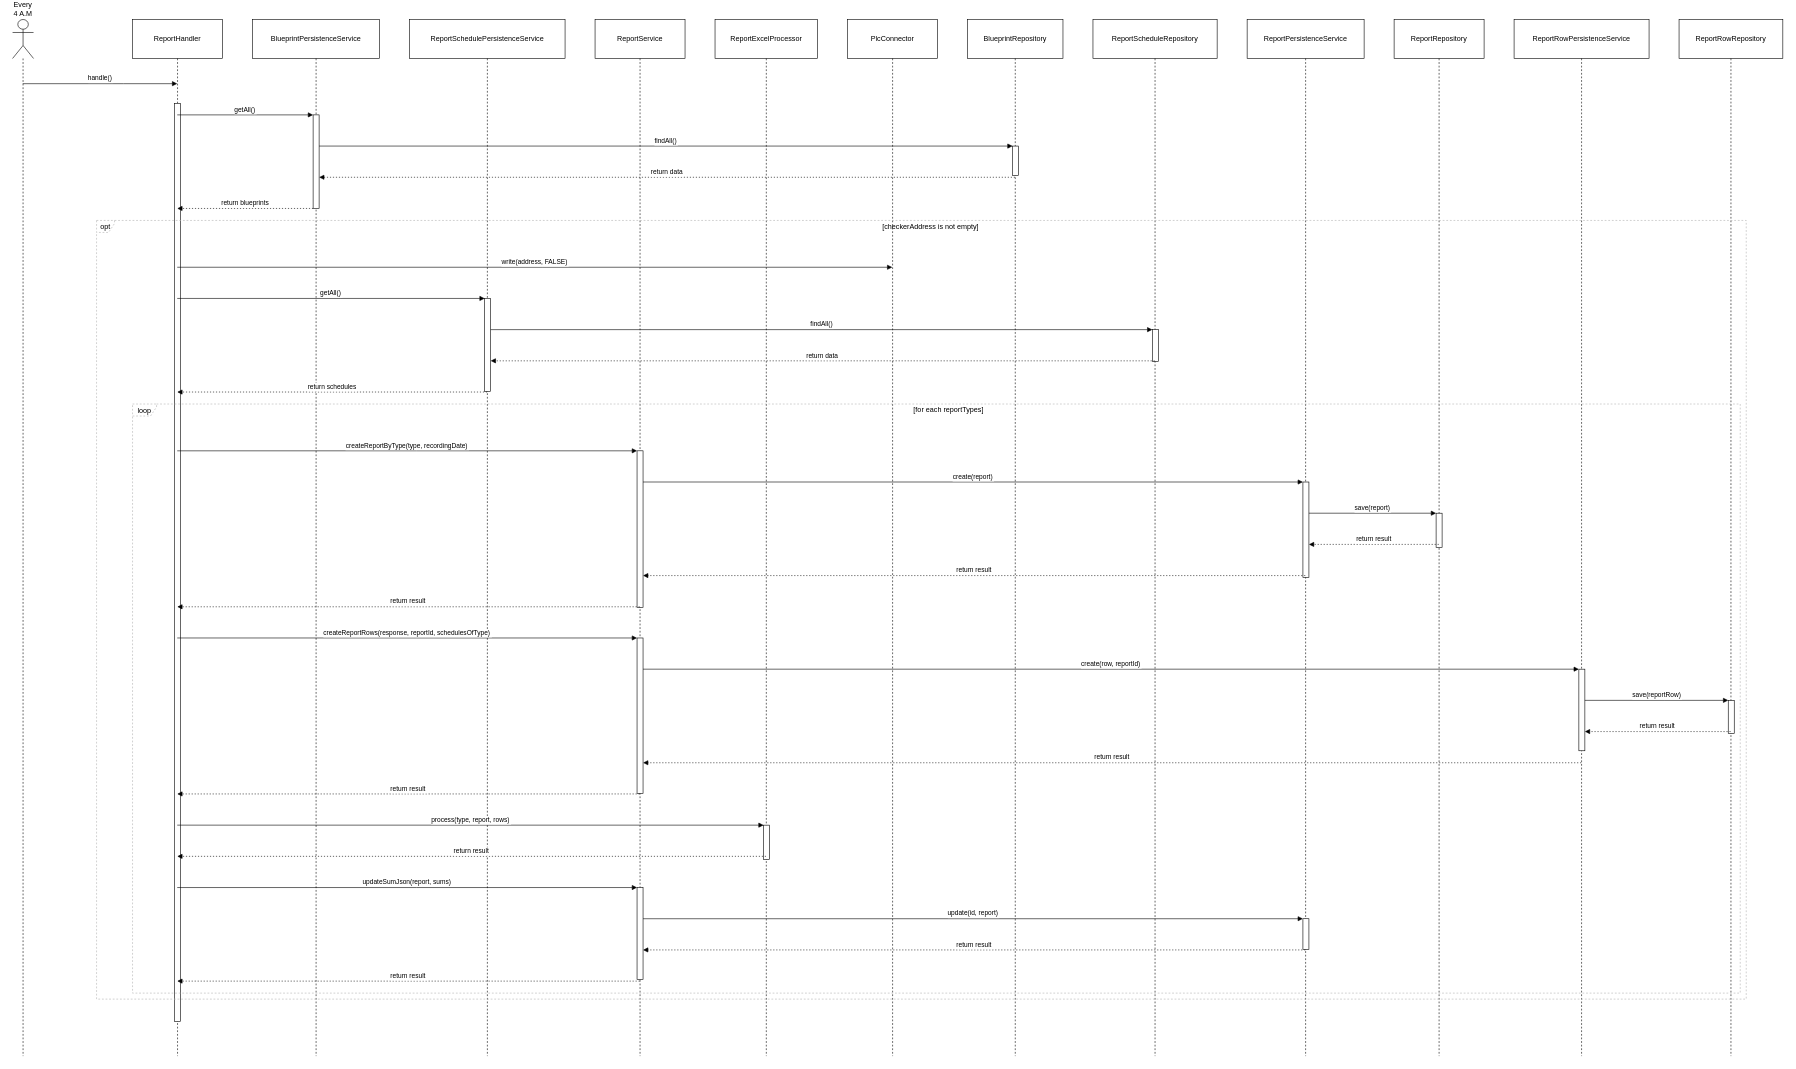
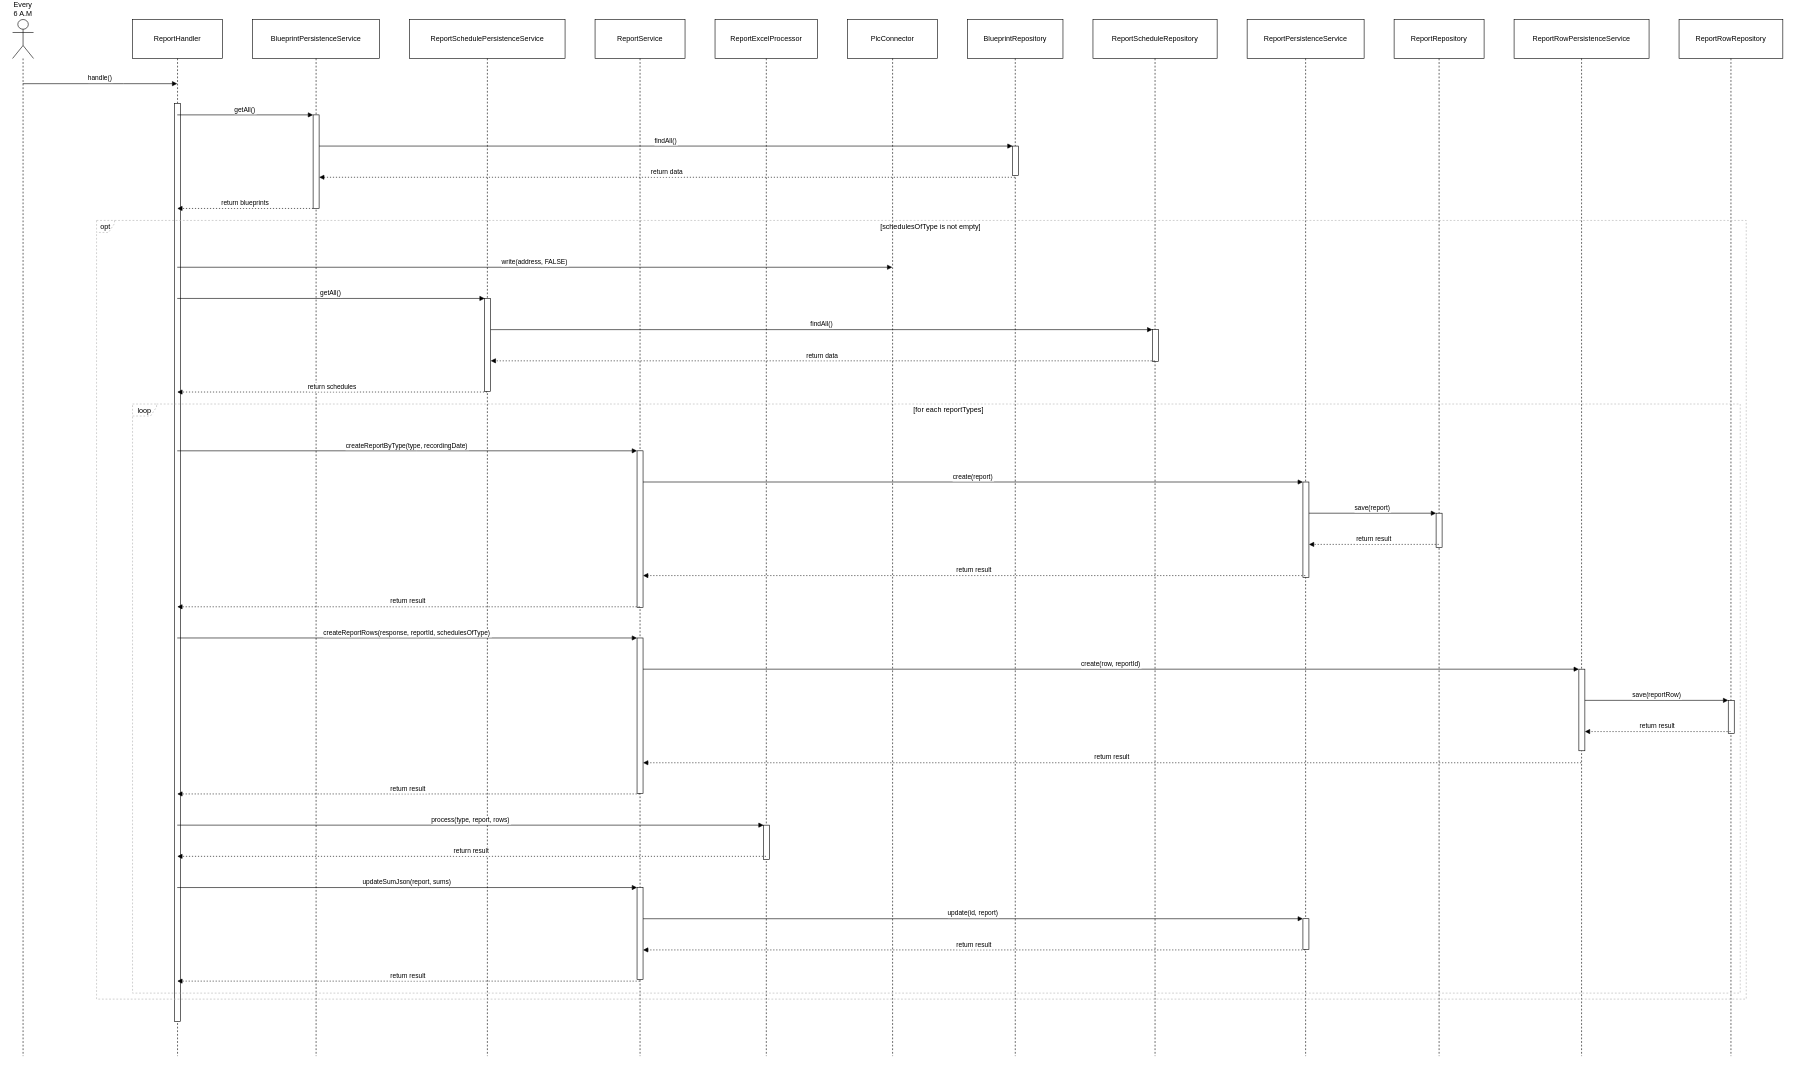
node "Every 4 A.M": label "Every 4 A.M" -> "Every 6 A.M"
node "[checkerAddress is not empty]": label "[checkerAddress is not empty]" -> "[schedulesOfType is not empty]"
